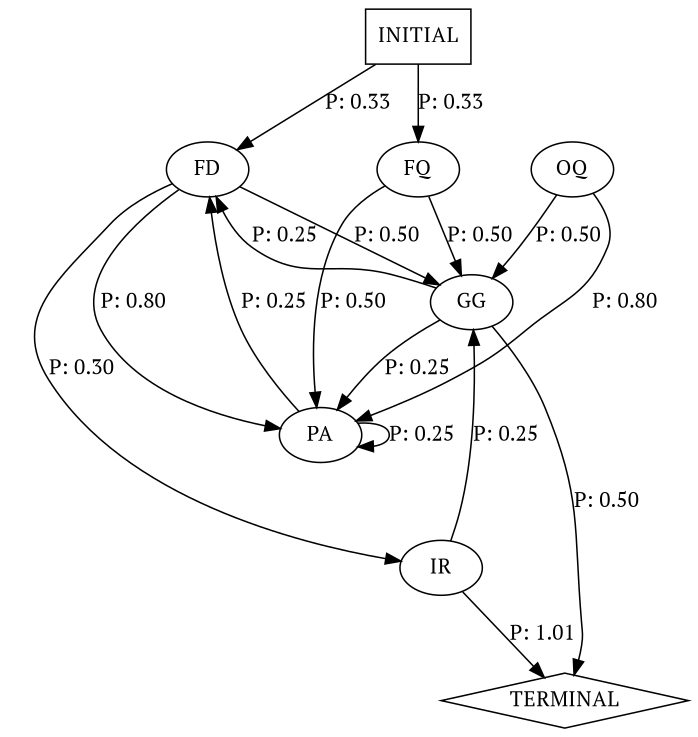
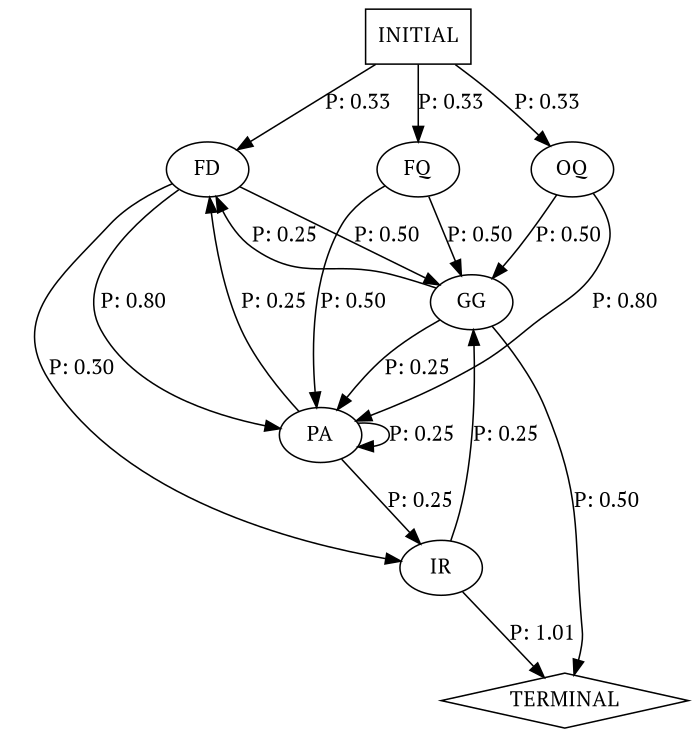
edge "INITIAL" -> "OQ": added, label "P: 0.33"
edge "PA" -> "IR": added, label "P: 0.25"
